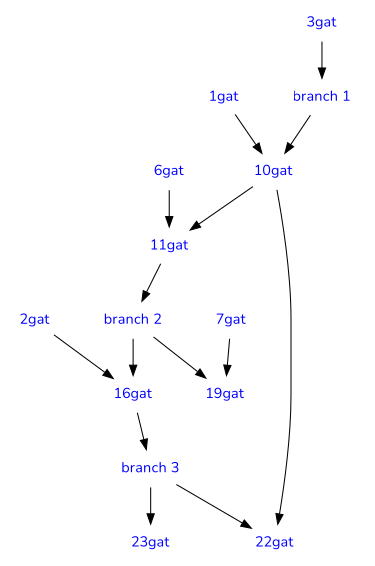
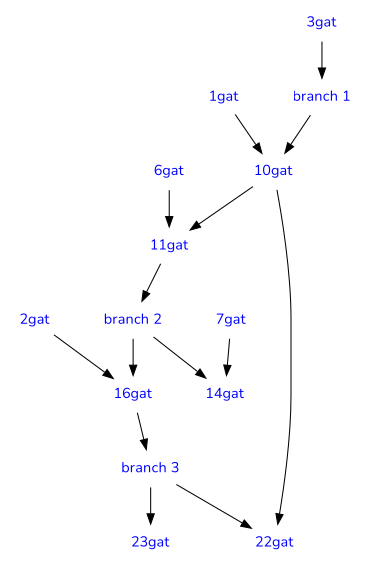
node "19gat": label "19gat" -> "14gat"
